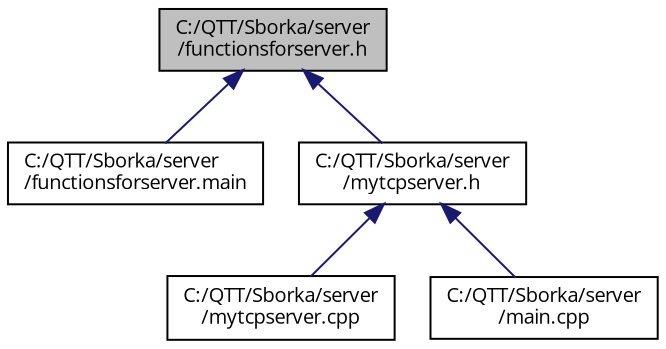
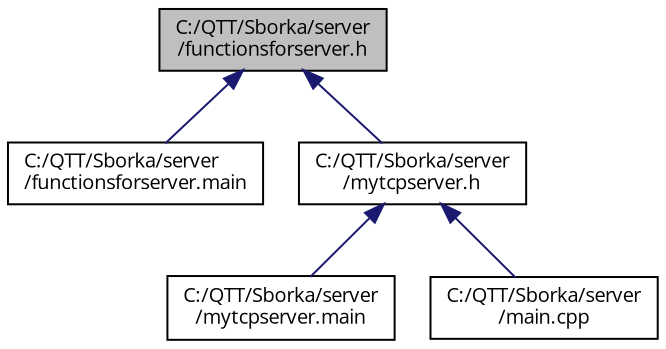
node "C:/QTT/Sborka/server /mytcpserver.cpp": label "C:/QTT/Sborka/server /mytcpserver.cpp" -> "C:/QTT/Sborka/server /mytcpserver.main"
